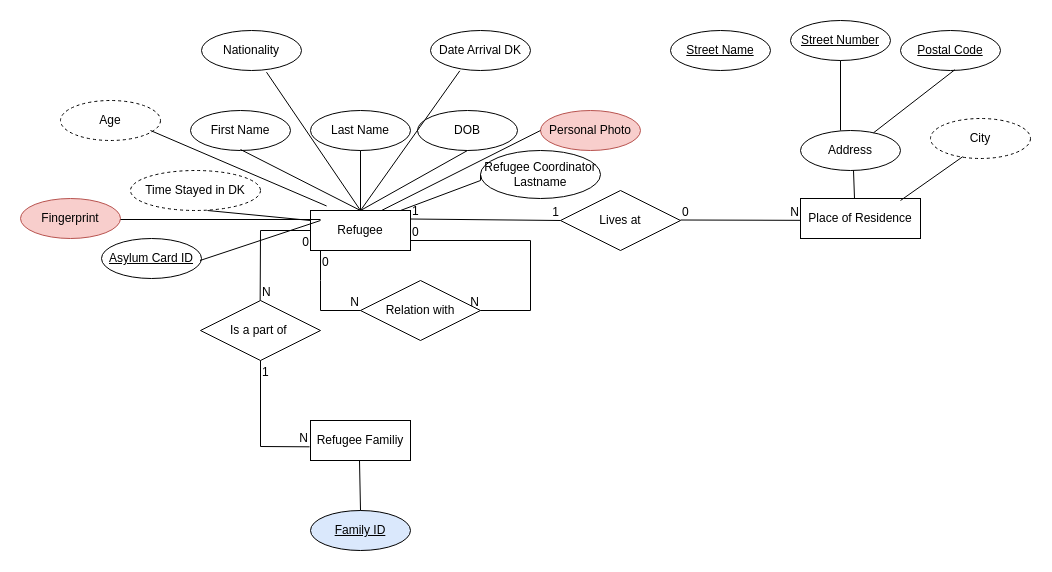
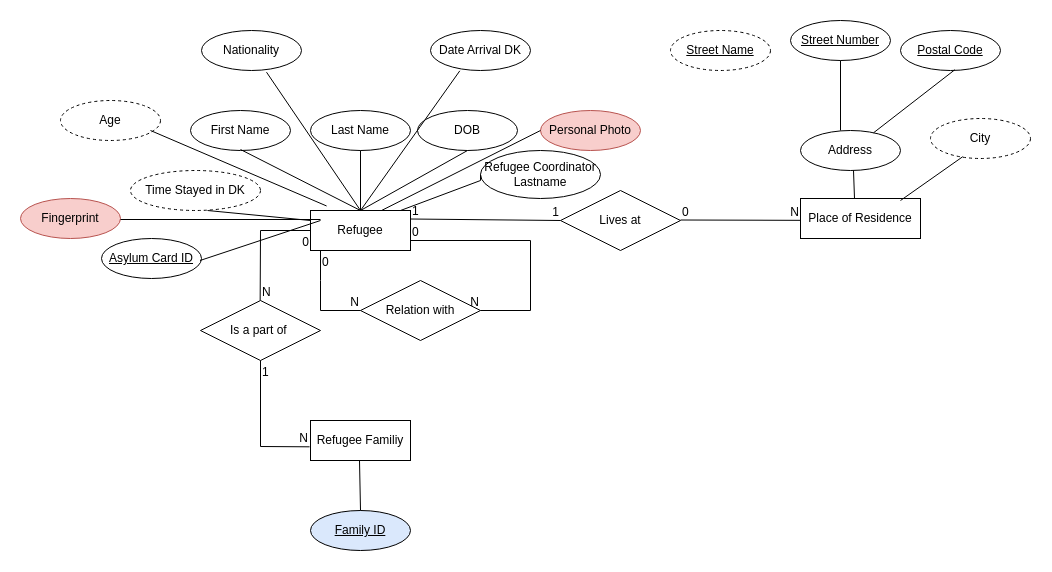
node "Street Name": style solid -> dashed
